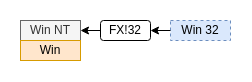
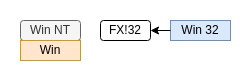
node "Win NT": shape rectangle -> rounded rectangle
edge "FX!32" -> "Win NT": removed
node "Win 32": style dashed -> solid
